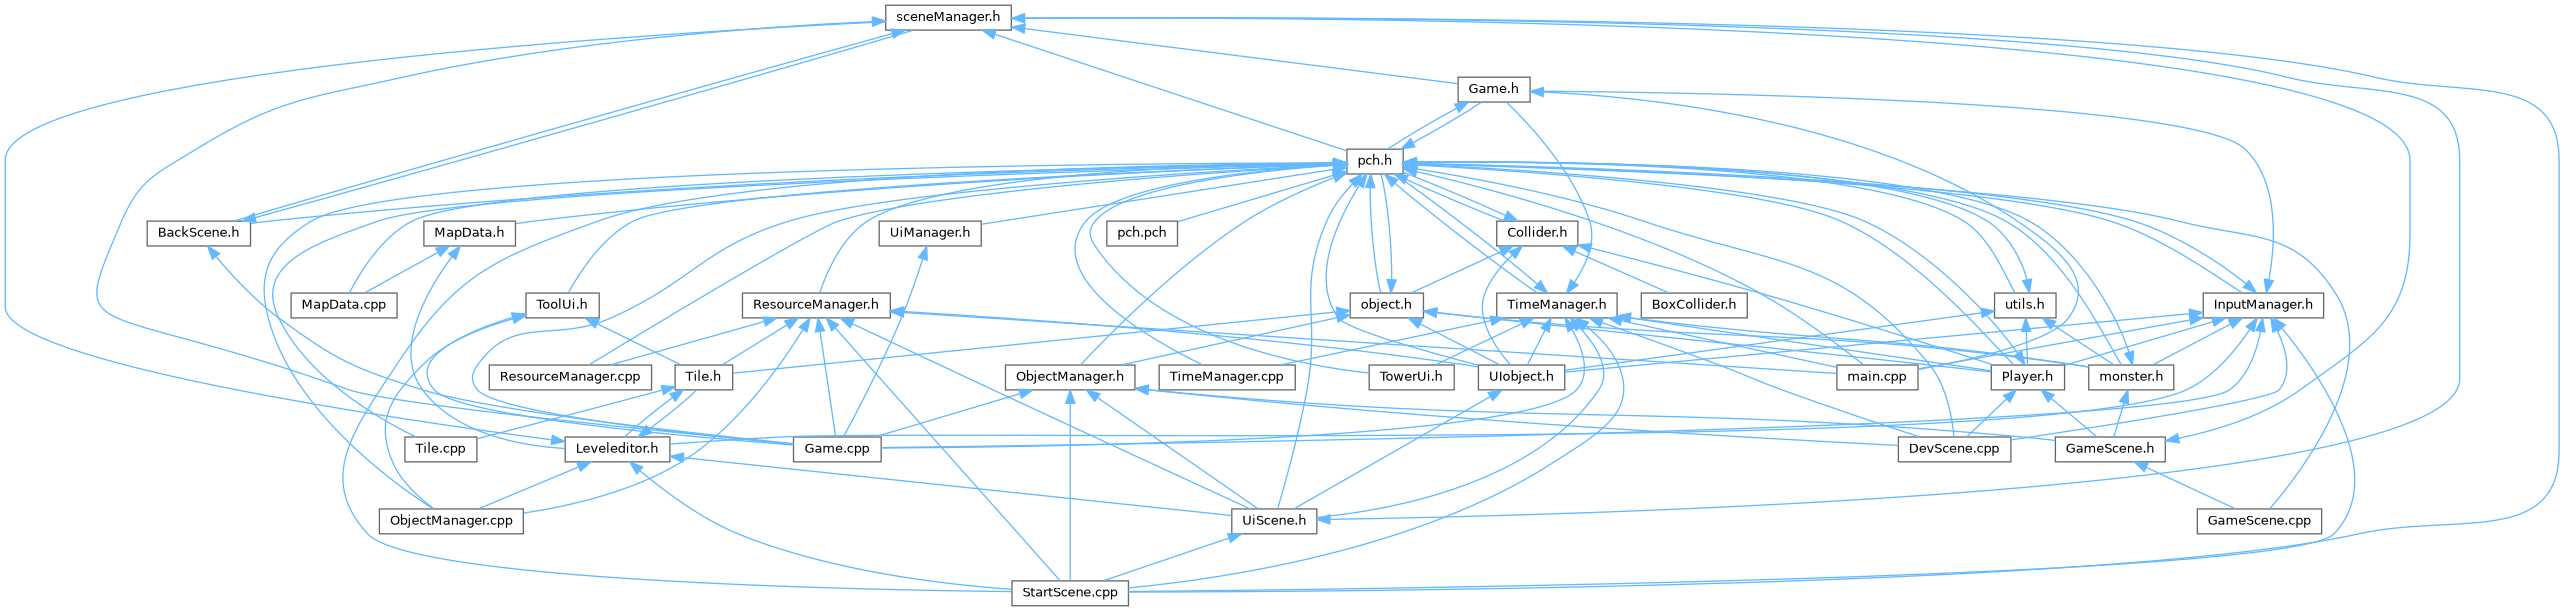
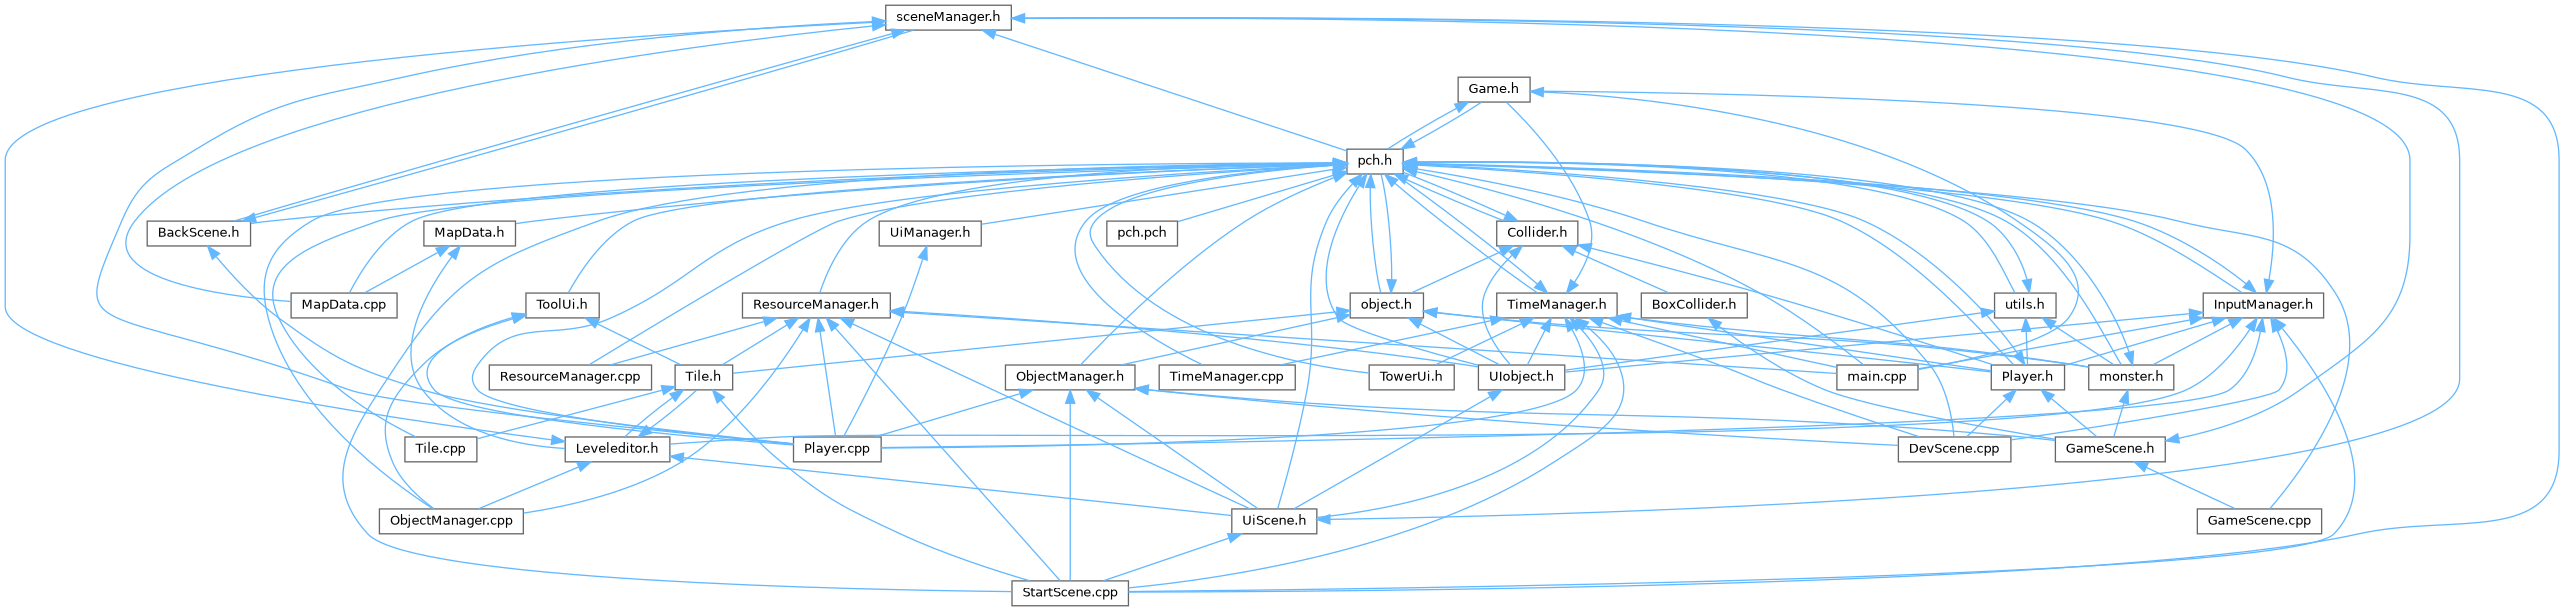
edge "Game.h" -> "sceneManager.h": now "MapData.cpp" -> "sceneManager.h"
edge "GameScene.h" -> "BoxCollider.h": added
node "Game.cpp": label "Game.cpp" -> "Player.cpp"
edge "StartScene.cpp" -> "Leveleditor.h": now "StartScene.cpp" -> "Tile.h"
